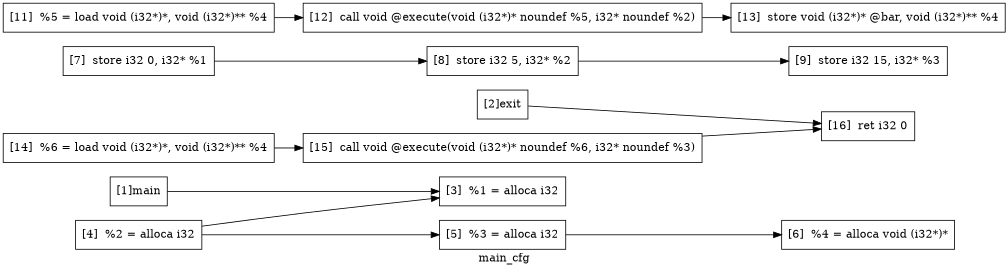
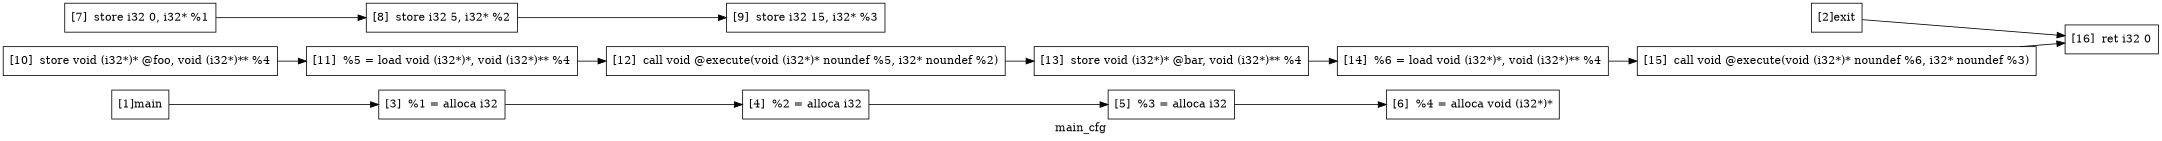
node "[10]  store void (i32*)* @foo, void (i32*)** %4": added
edge "[13]  store void (i32*)* @bar, void (i32*)** %4" -> "[14]  %6 = load void (i32*)*, void (i32*)** %4": added
edge "[4]  %2 = alloca i32" -> "[3]  %1 = alloca i32": reversed
